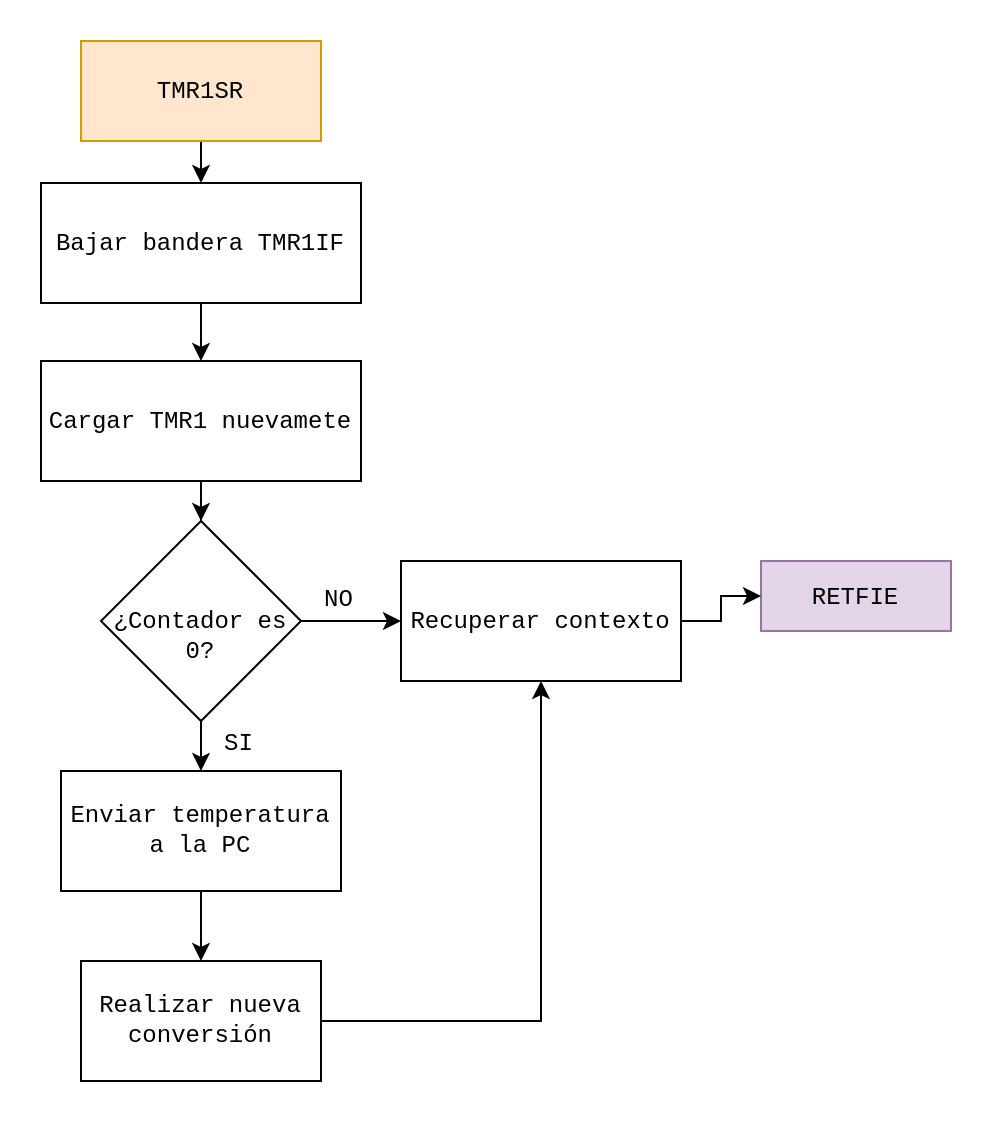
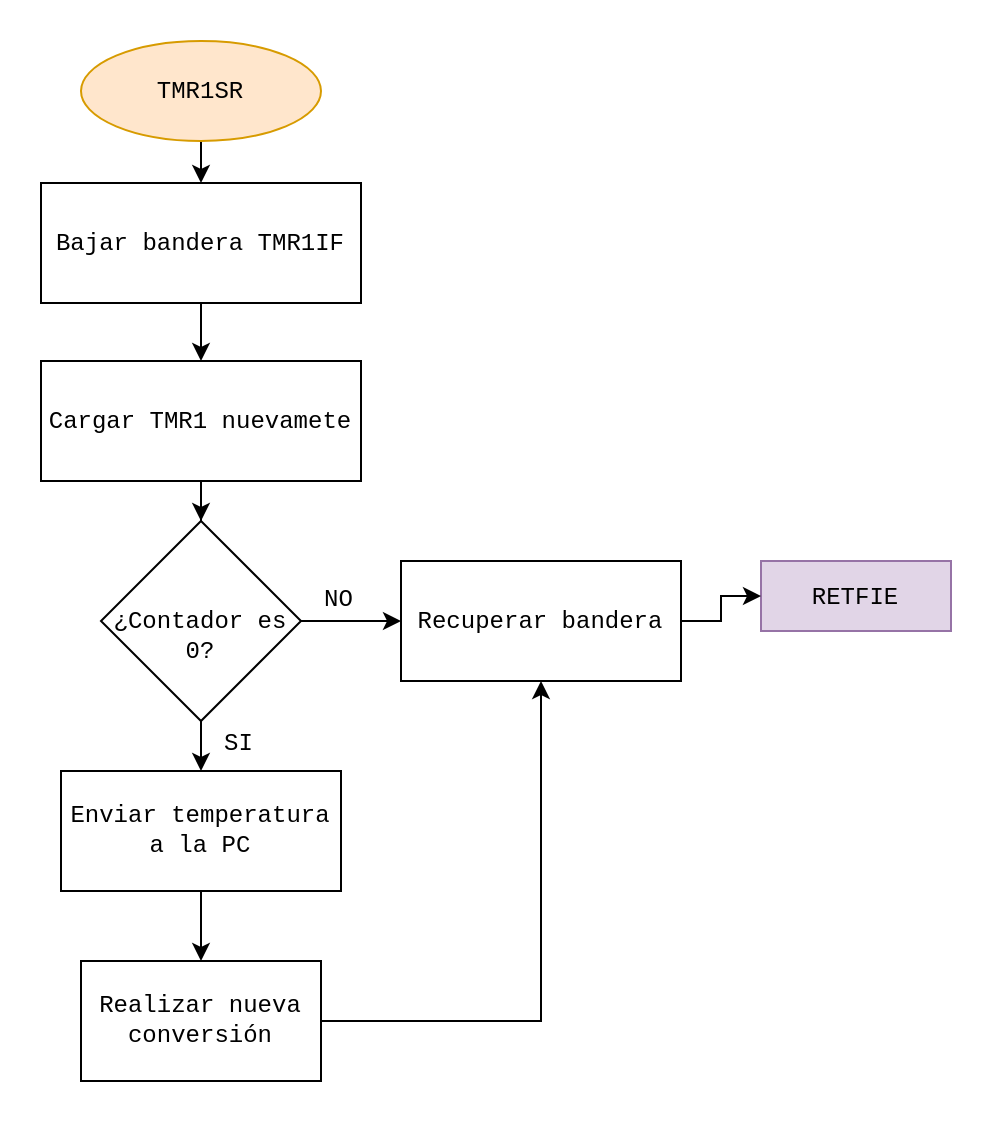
node "TMR1SR": shape rectangle -> ellipse
node "Recuperar contexto": label "Recuperar contexto" -> "Recuperar bandera"
